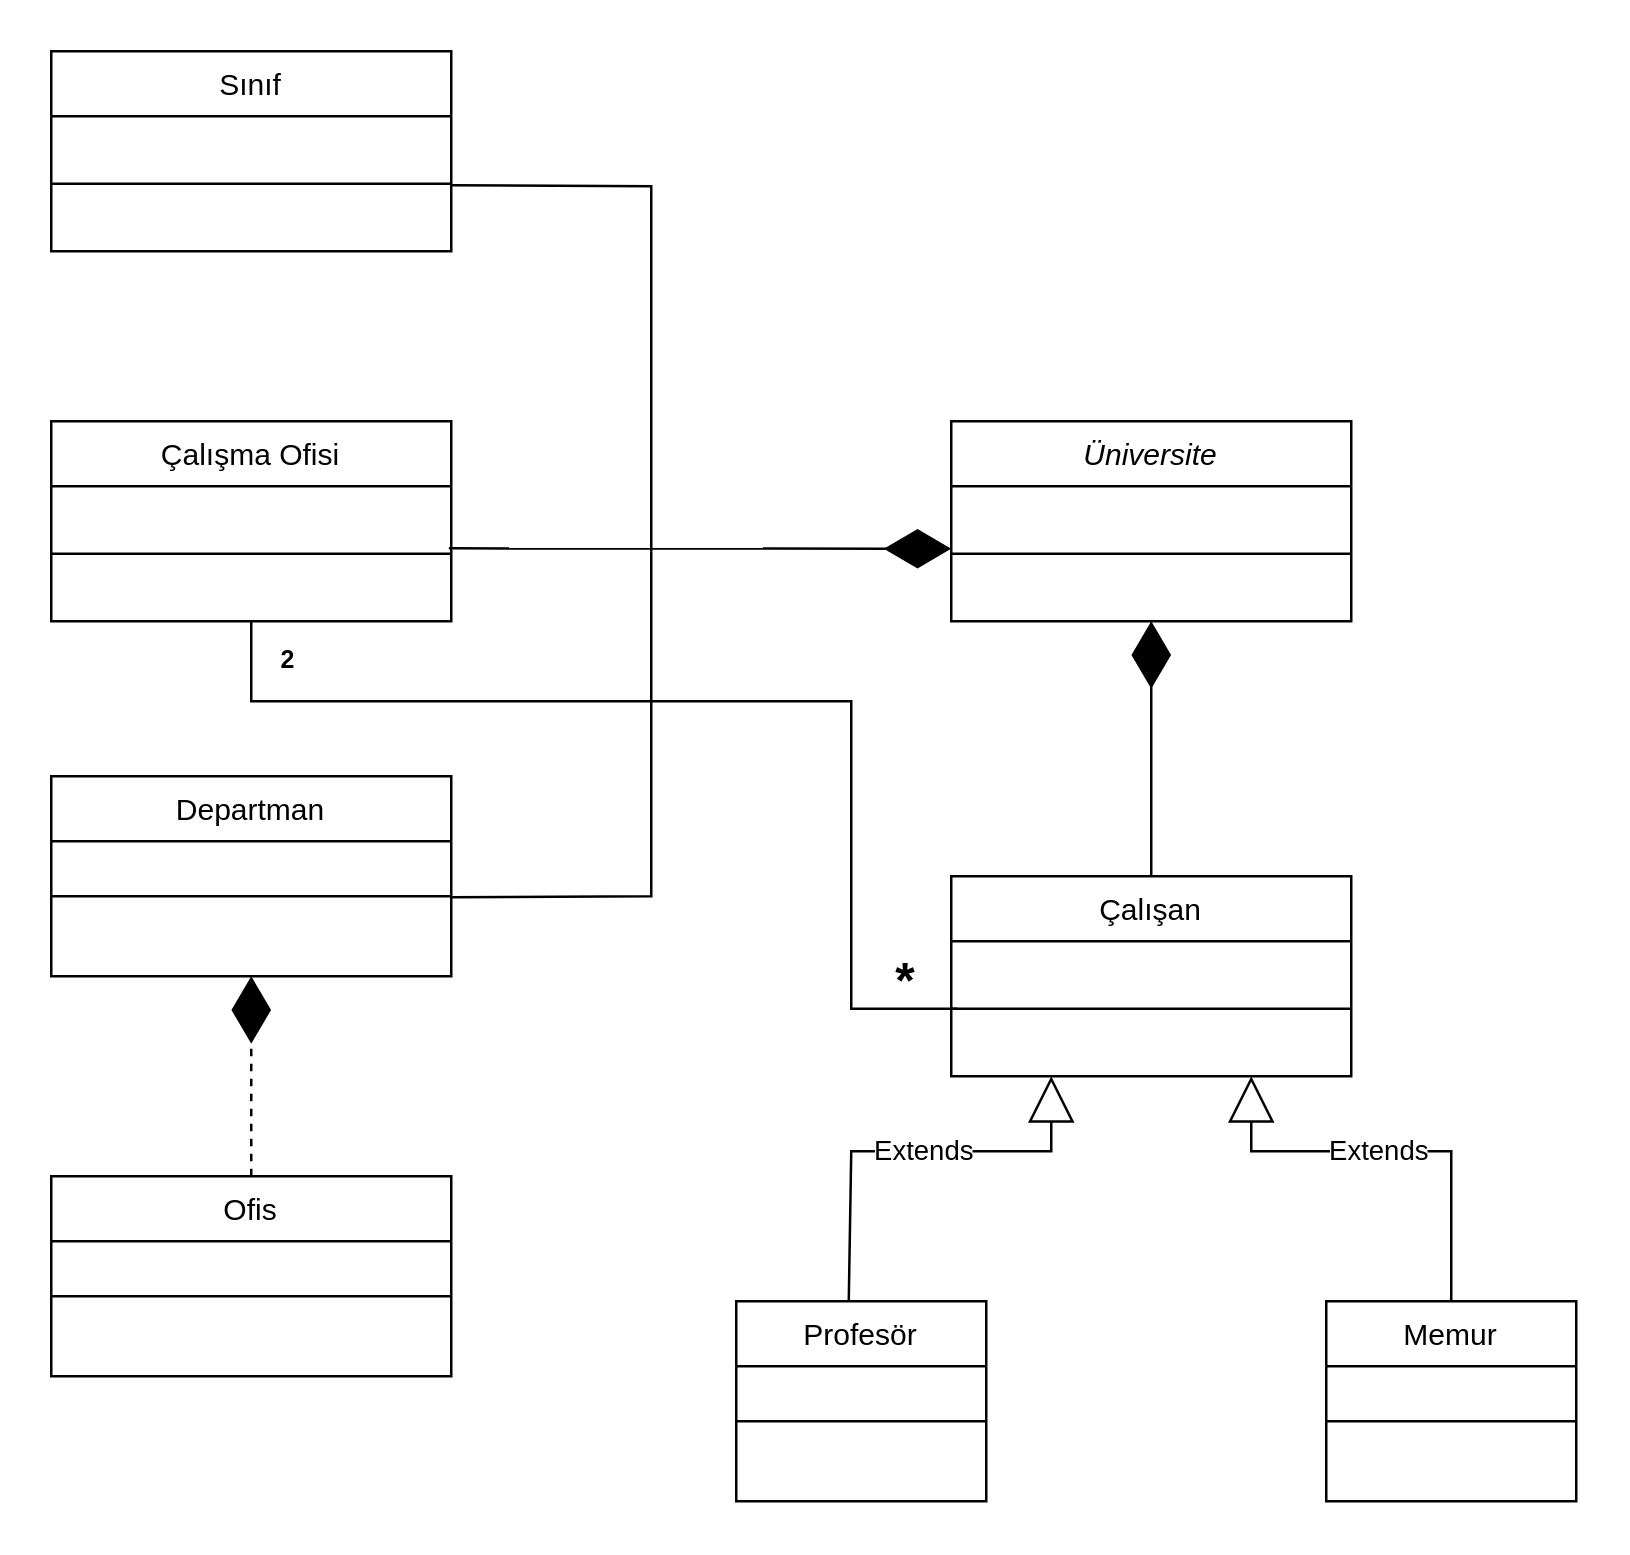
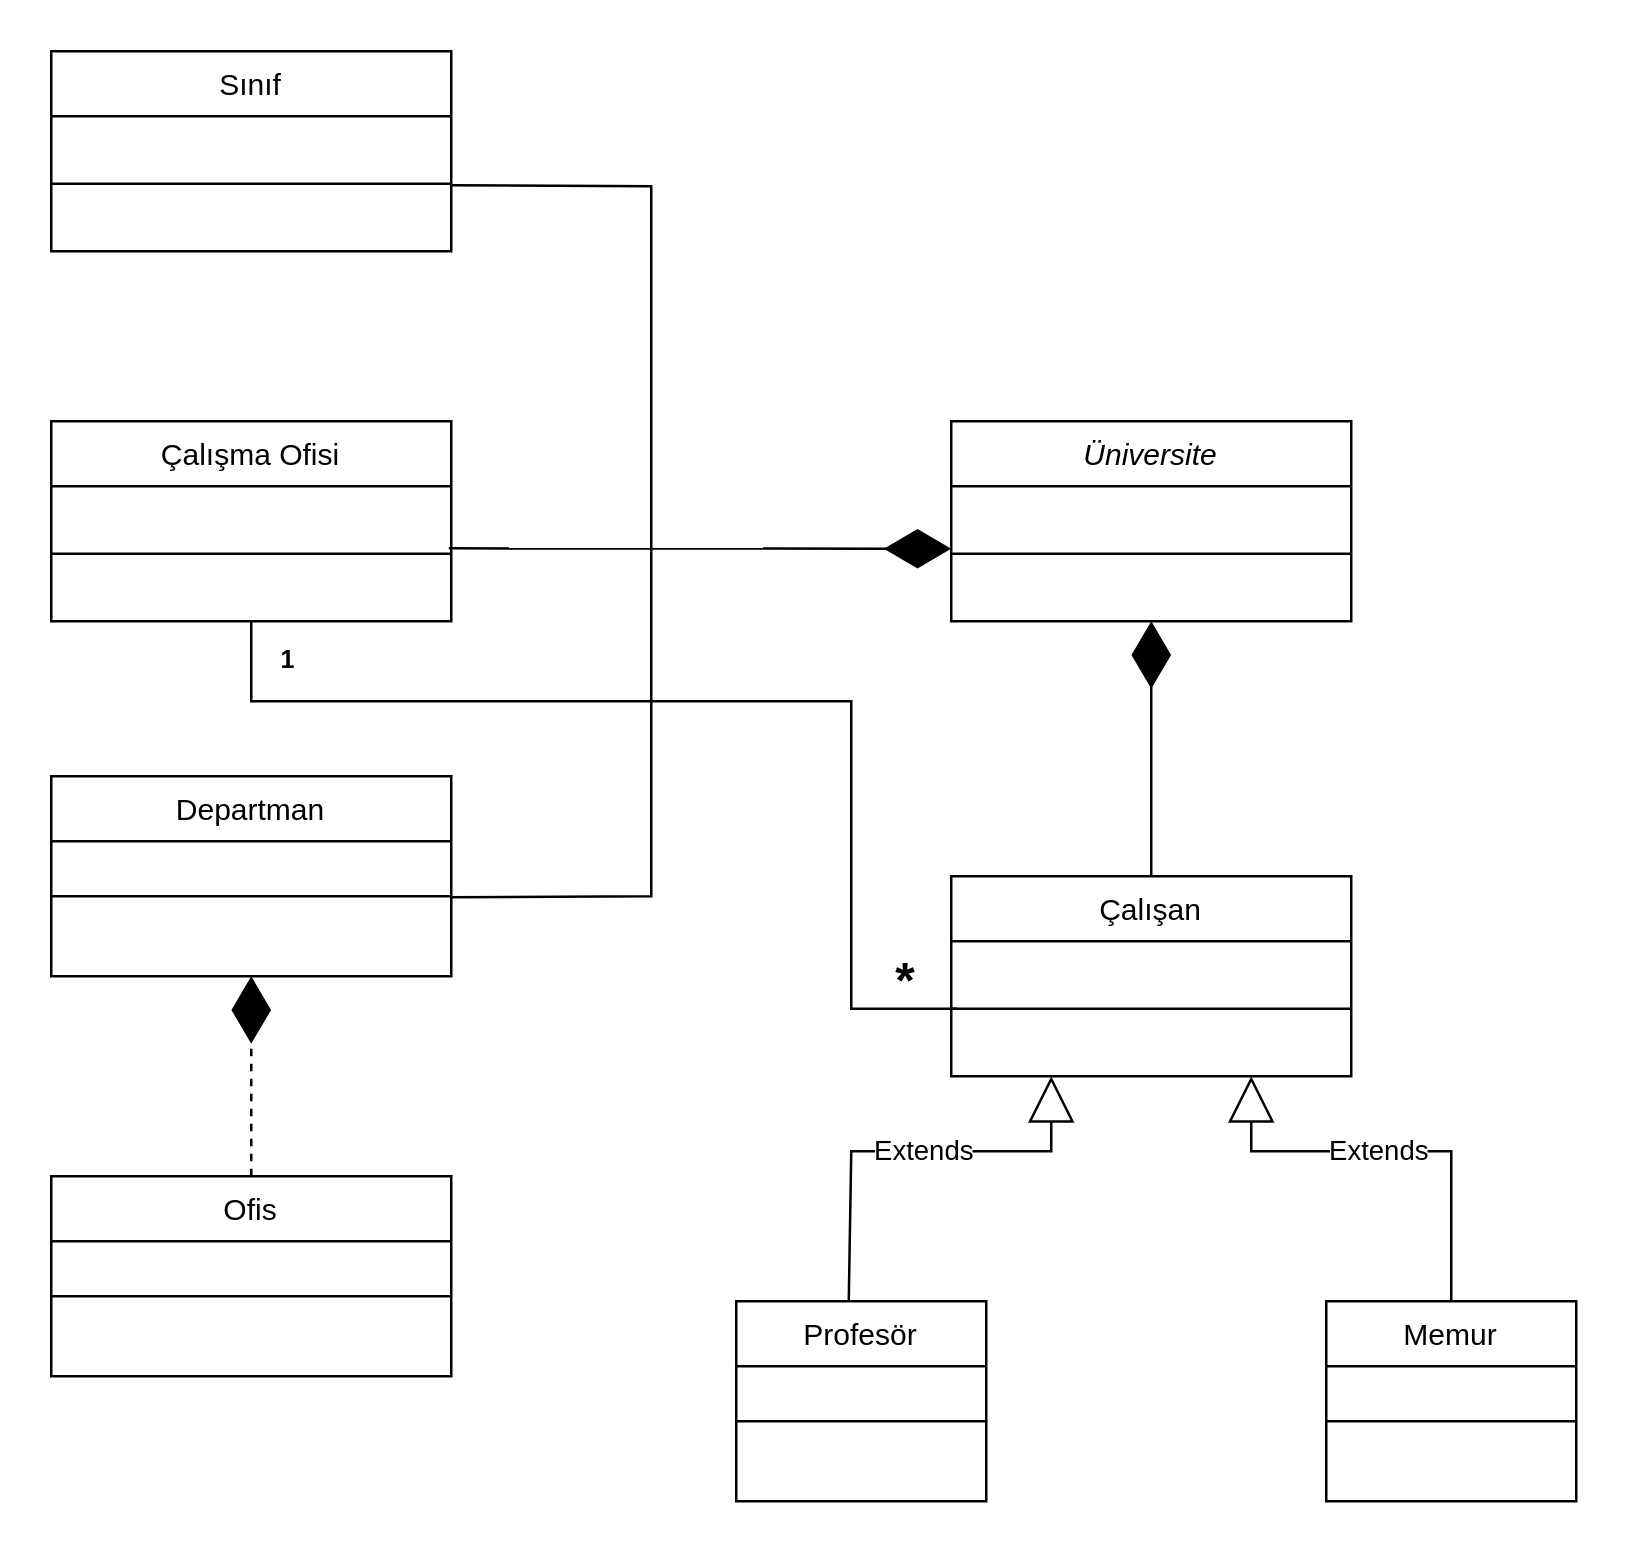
node "2": label "2" -> "1"
